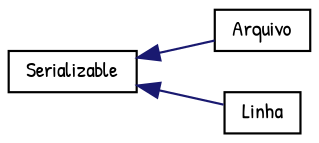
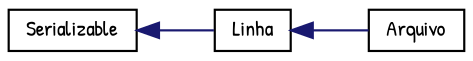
edge "Arquivo" -> "Serializable": now "Arquivo" -> "Linha"
